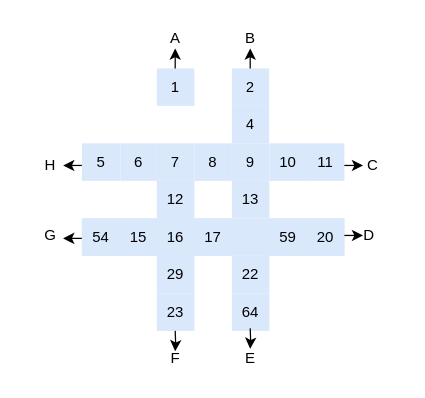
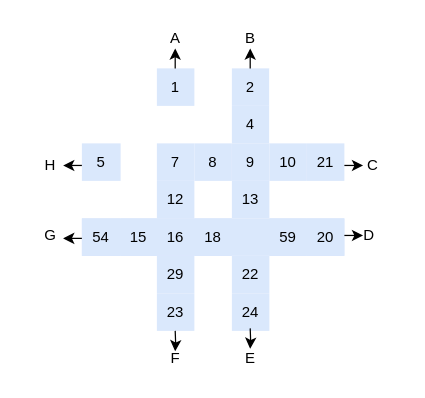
node "6": removed
node "11": label "11" -> "21"
node "17": label "17" -> "18"
node "64": label "64" -> "24"
